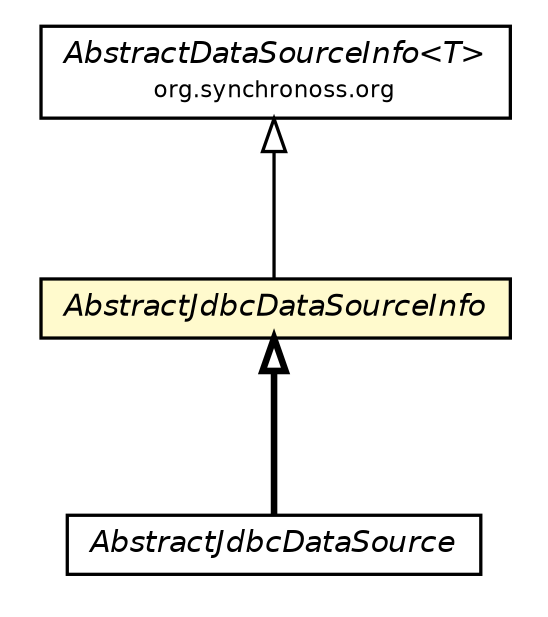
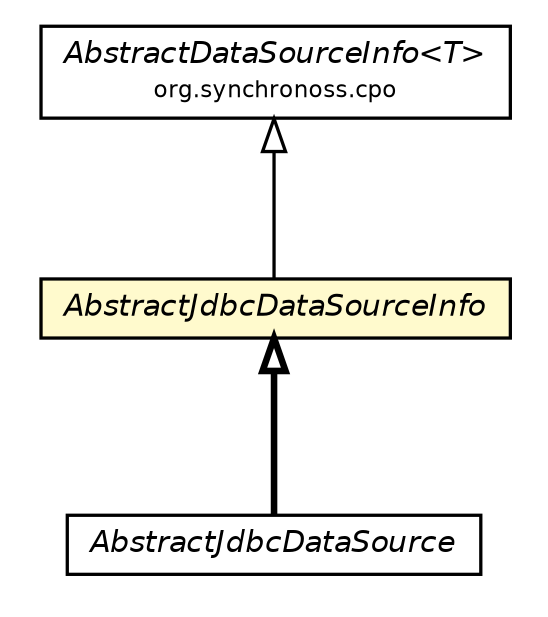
node "AbstractDataSourceInfo<T>": text "org.synchronoss.org" -> "org.synchronoss.cpo"
